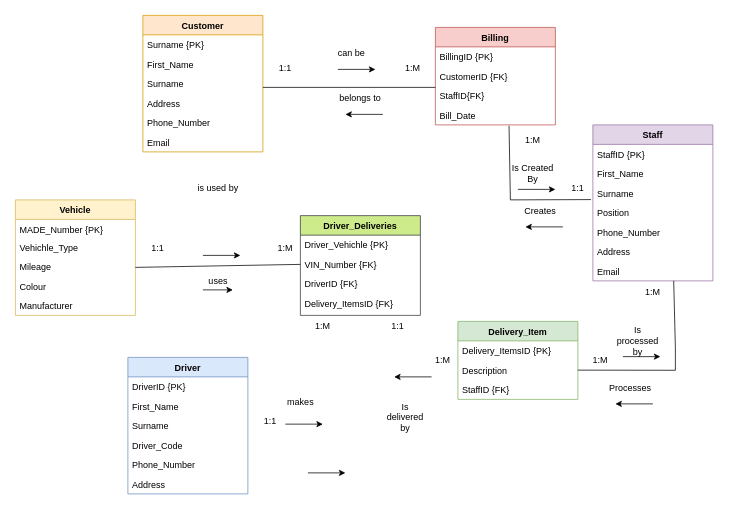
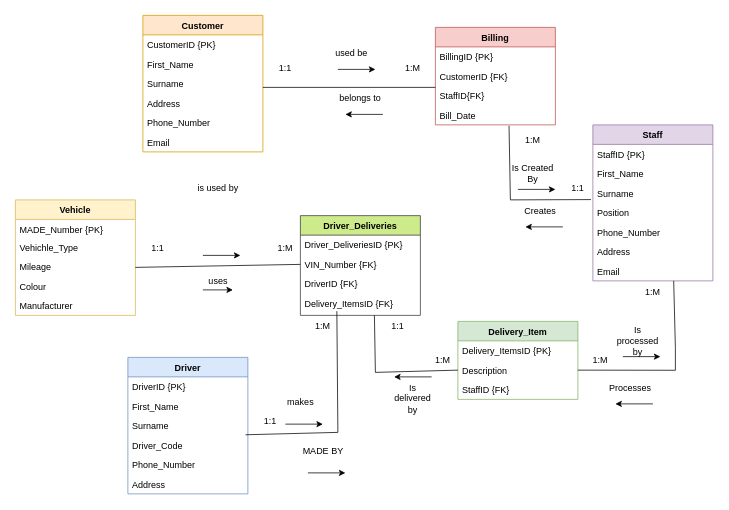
node "Surname {PK}": label "Surname {PK}" -> "CustomerID {PK}"
node "can be": label "can be" -> "used be"
node "Driver_Vehichle {PK}": label "Driver_Vehichle {PK}" -> "Driver_DeliveriesID {PK}"
edge "Delivery_ItemsID {FK}" -- "Description": added
edge "Delivery_ItemsID {FK}" -- "Driver_Code": added
node "Is delivered by": moved (405, 417) -> (413, 399)
node "MADE BY": added
